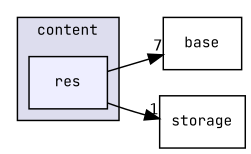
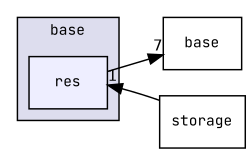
cluster "content": label "content" -> "base"
edge "res" -> "storage": reversed
